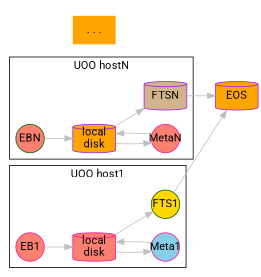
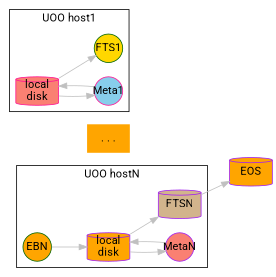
node "EBN": fillcolor salmon -> orange
node "MetaN": color deeppink -> purple
edge "FTS1" -> "EOS": removed
node "EB1": removed
